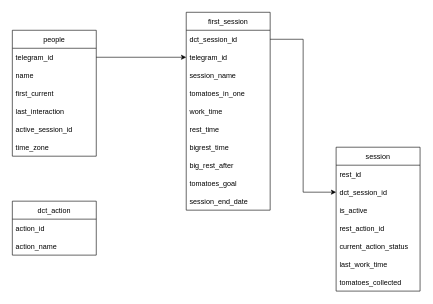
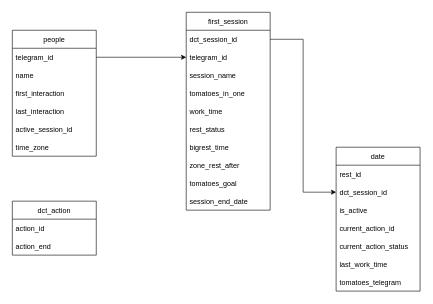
node "first_current": label "first_current" -> "first_interaction"
node "rest_time": label "rest_time" -> "rest_status"
node "session": label "session" -> "date"
node "big_rest_after": label "big_rest_after" -> "zone_rest_after"
node "rest_action_id": label "rest_action_id" -> "current_action_id"
node "action_name": label "action_name" -> "action_end"
node "tomatoes_collected": label "tomatoes_collected" -> "tomatoes_telegram"
